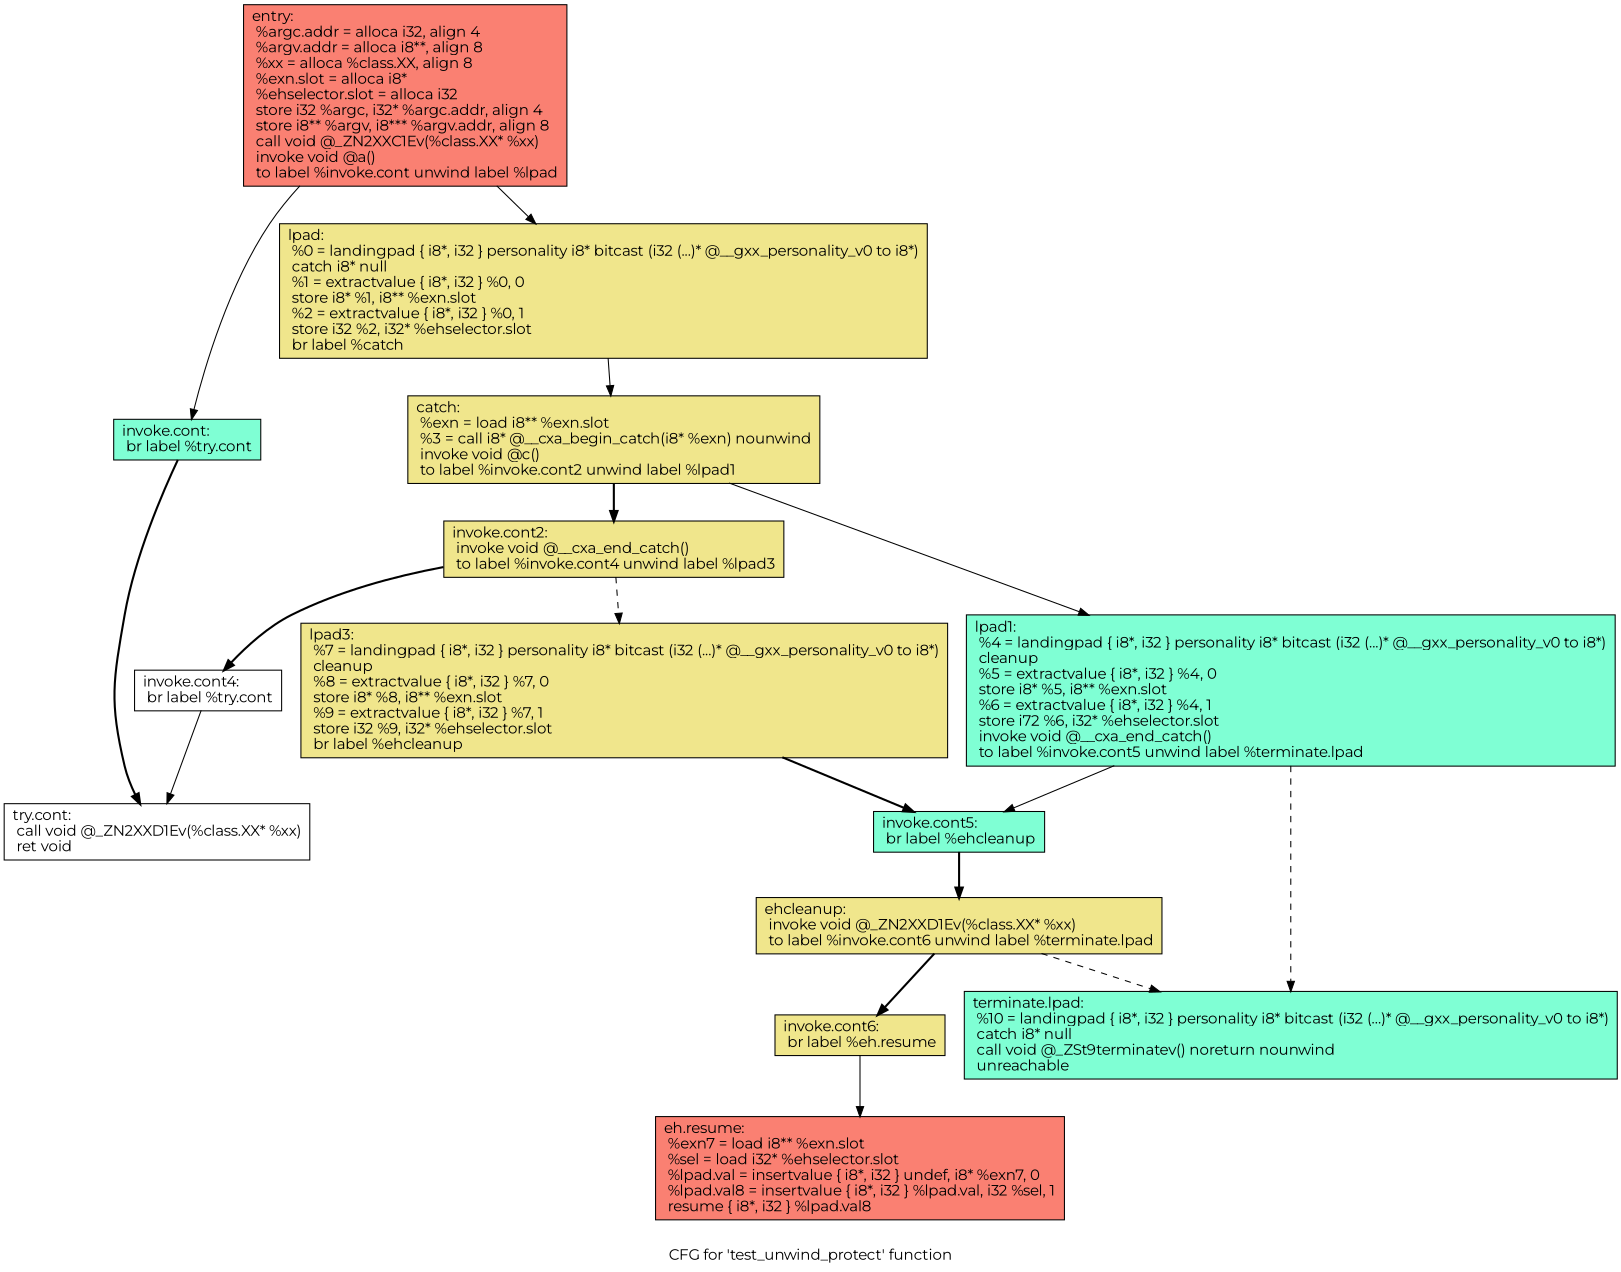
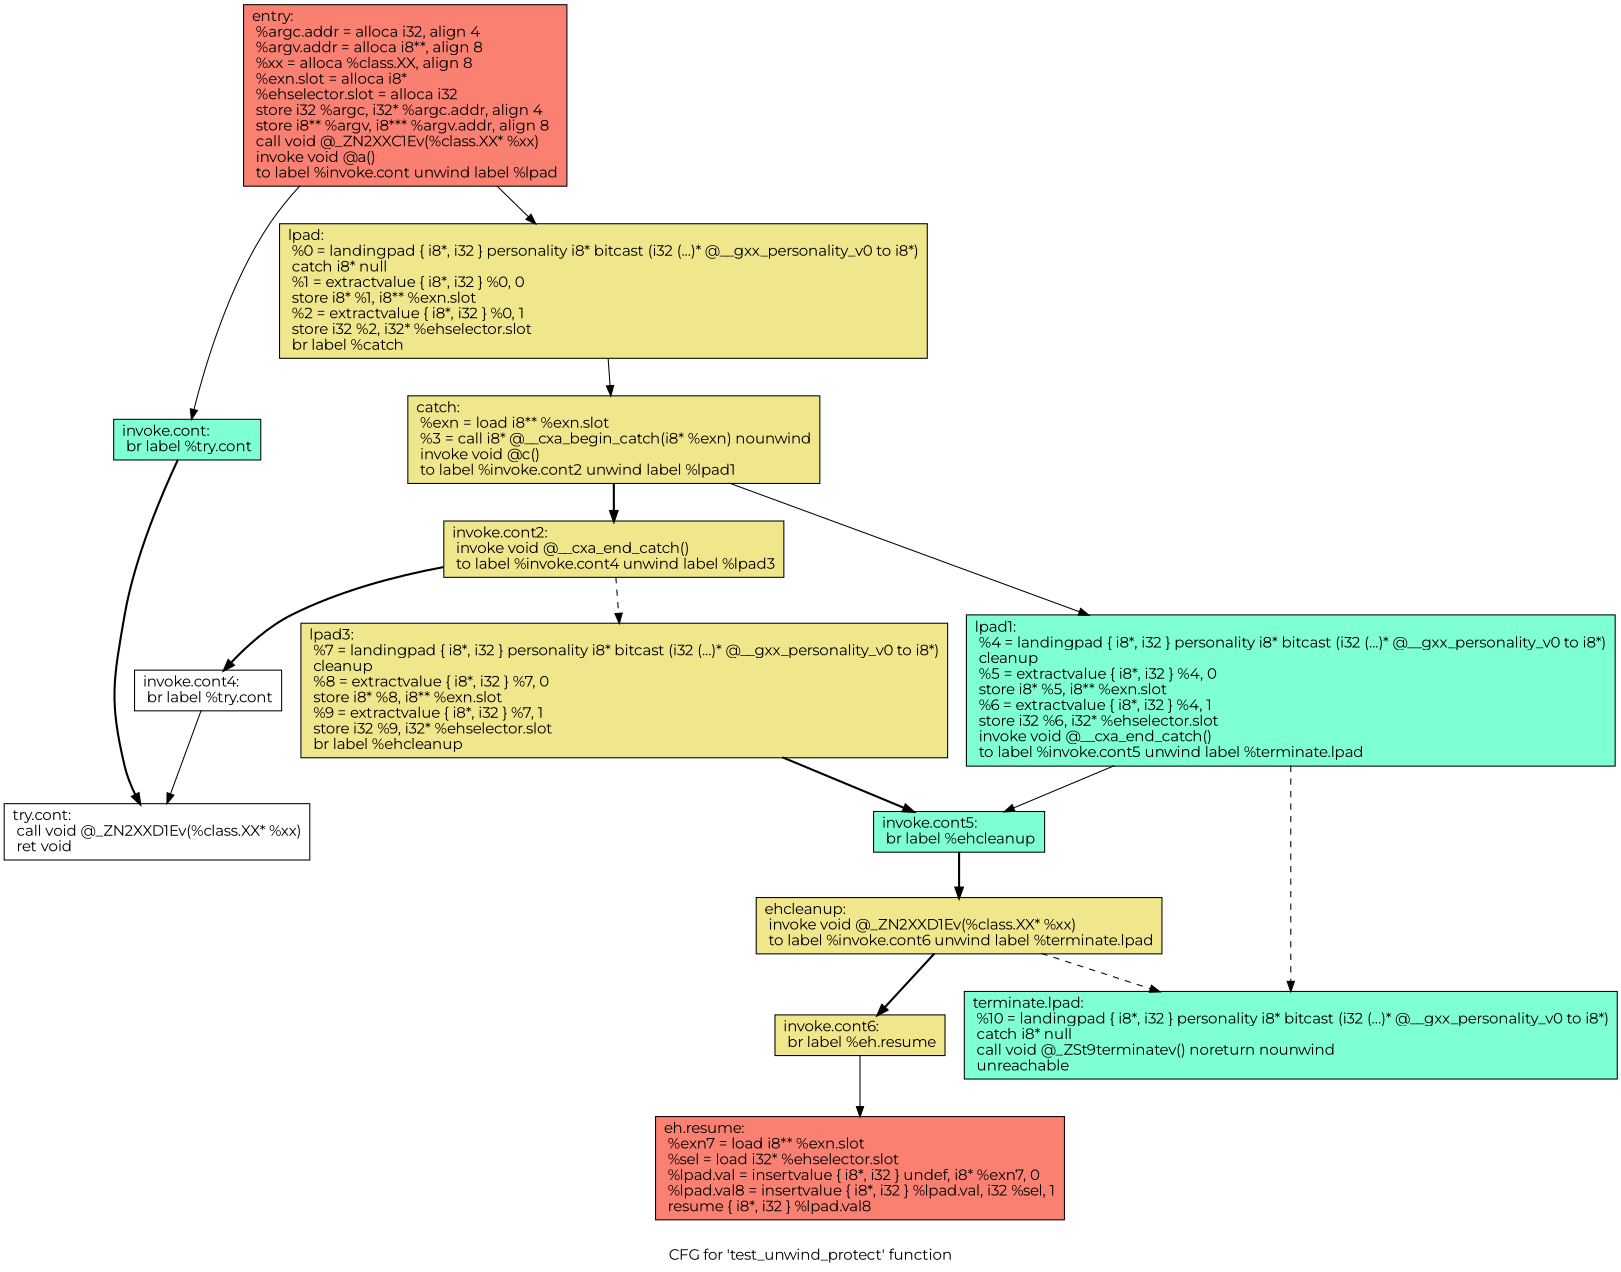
node "lpad1:": text "store i72 %6, i32* %ehselector.slot" -> "store i32 %6, i32* %ehselector.slot"
